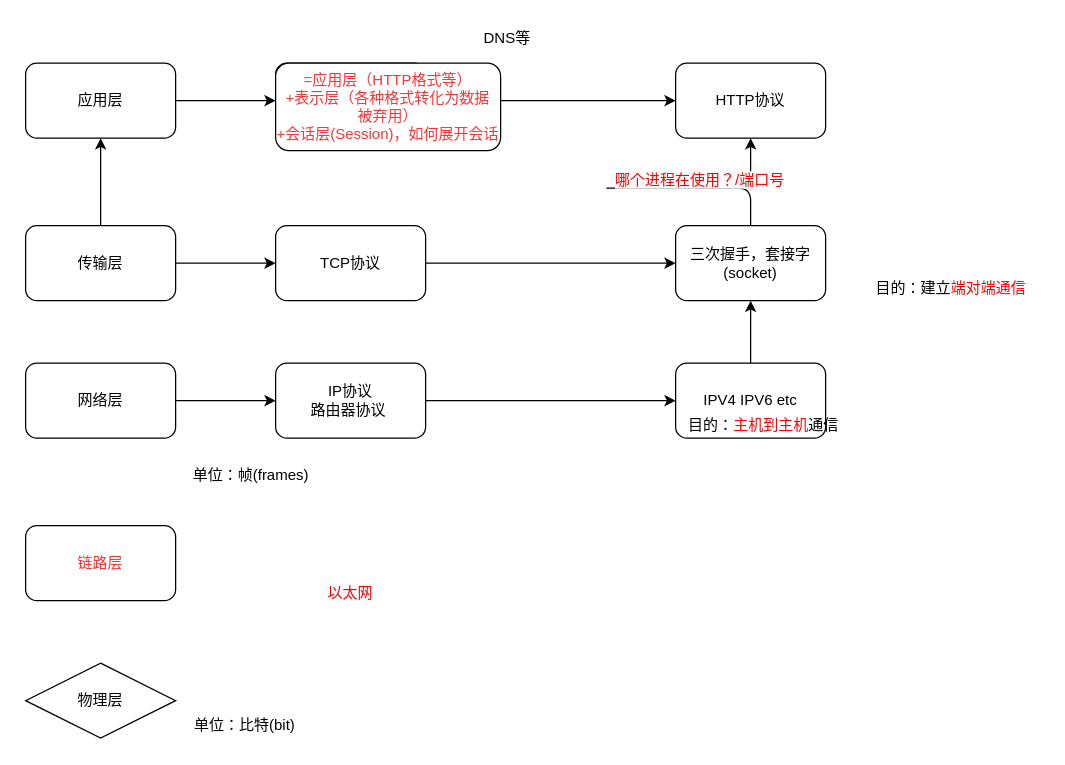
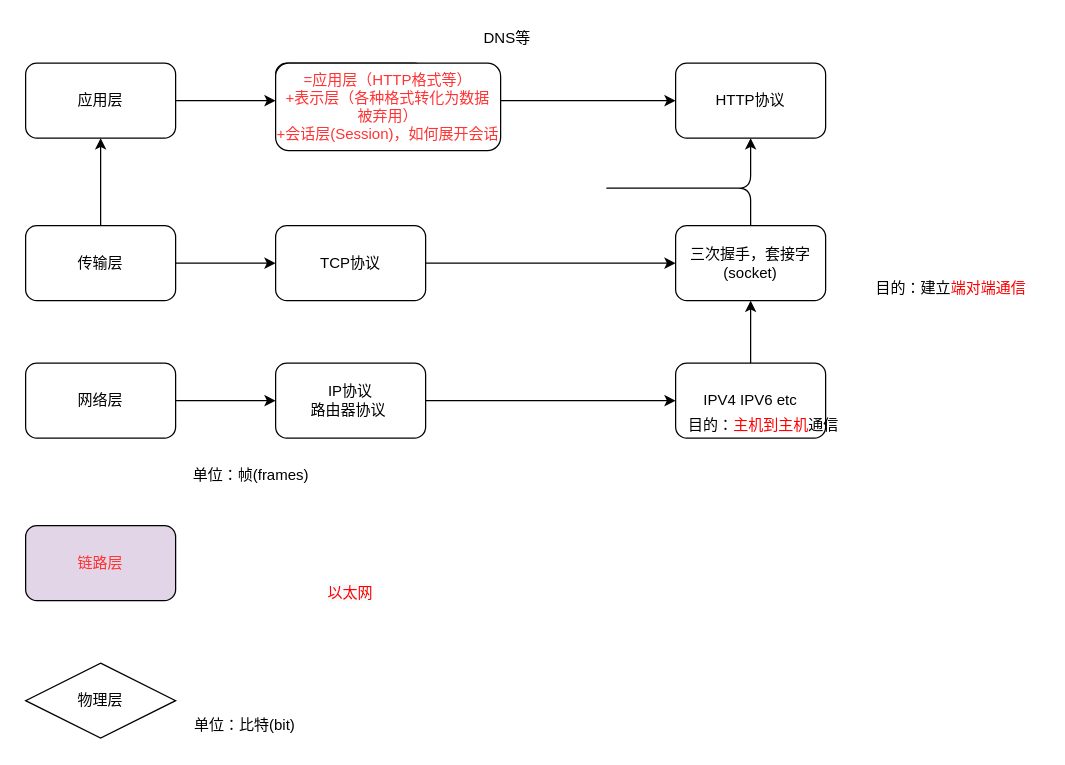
node "哪个进程在使用？/端口号": removed
node "链路层": fillcolor #ffffff -> #e1d5e7
